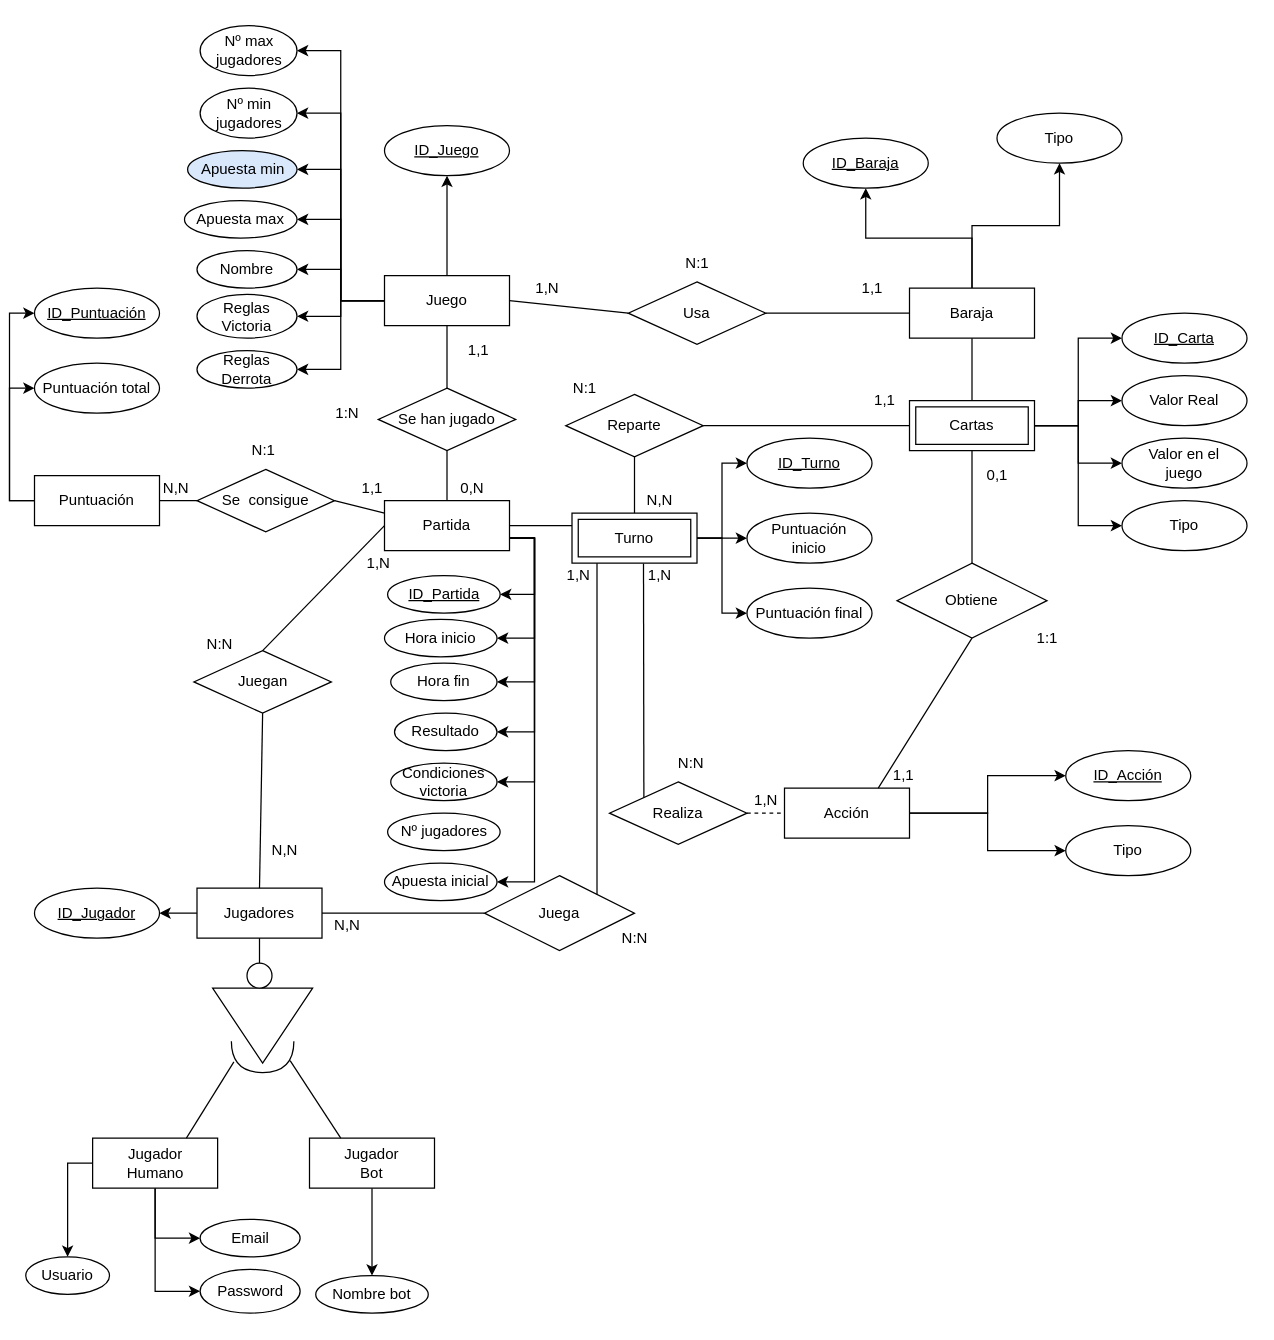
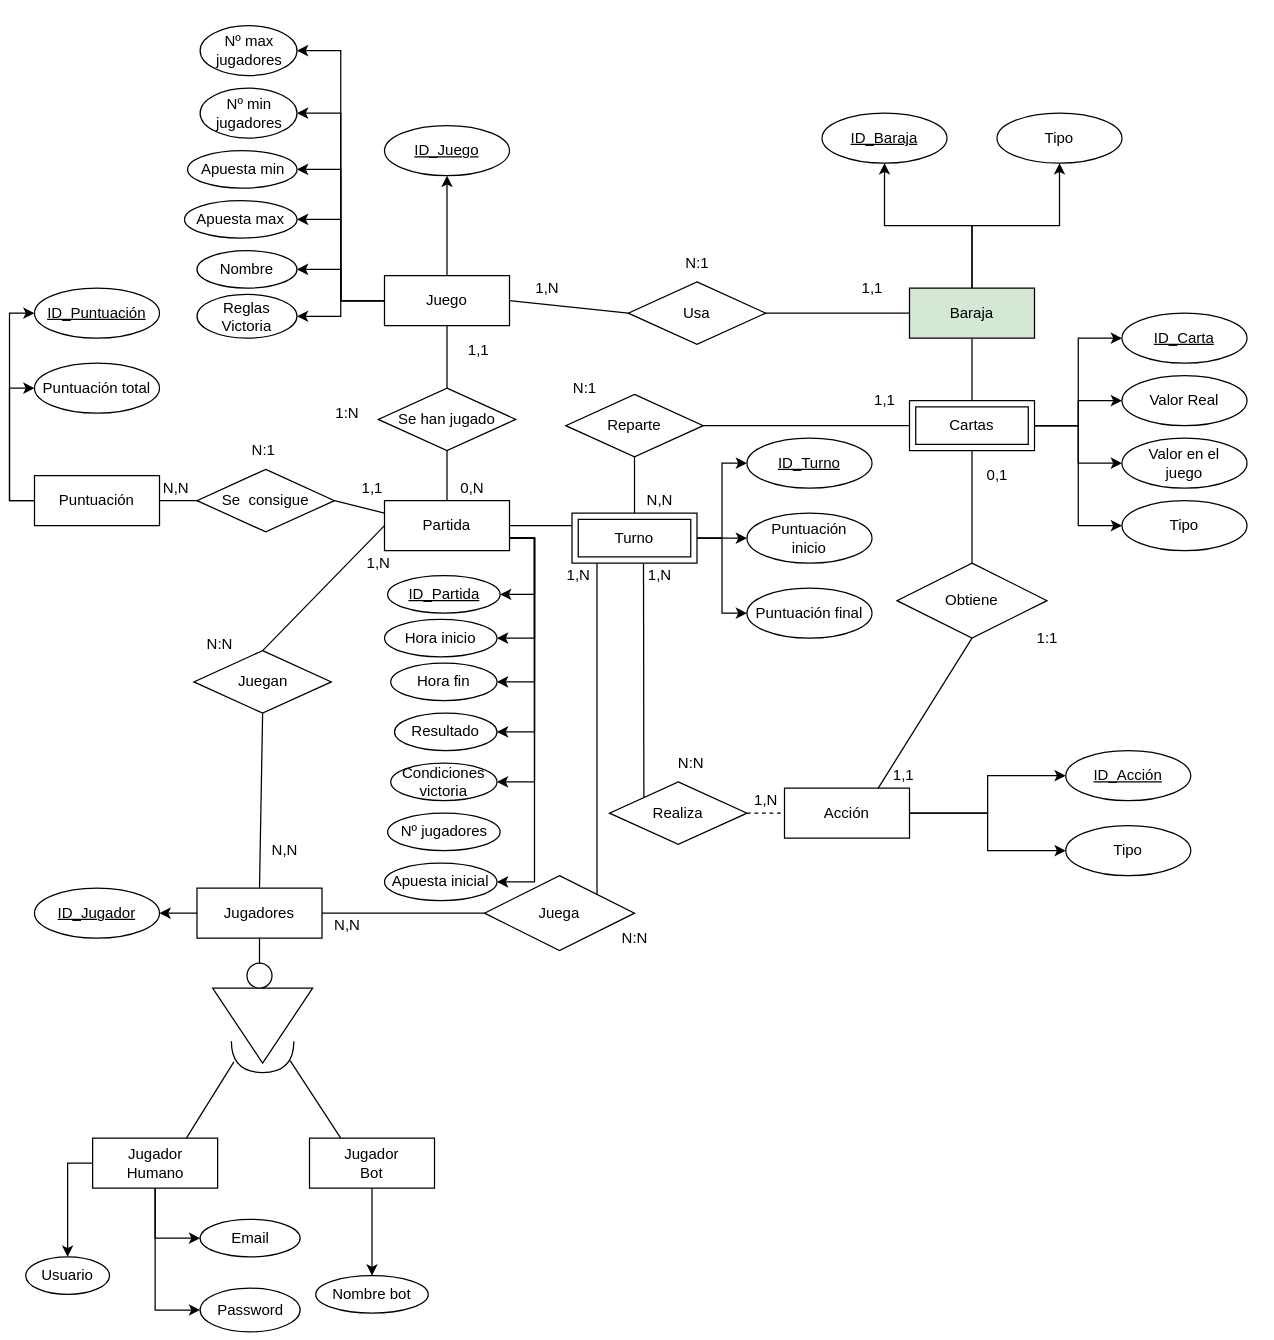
node "ID_Baraja": moved (866, 163) -> (884, 138)
node "Apuesta min": fillcolor #dae8fc -> #ffffff
node "Baraja": fillcolor #ffffff -> #d5e8d4
edge "Juego" -> "Reglas Derrota": removed
node "Reglas Derrota": removed
node "Password": moved (250, 1291) -> (250, 1310)
